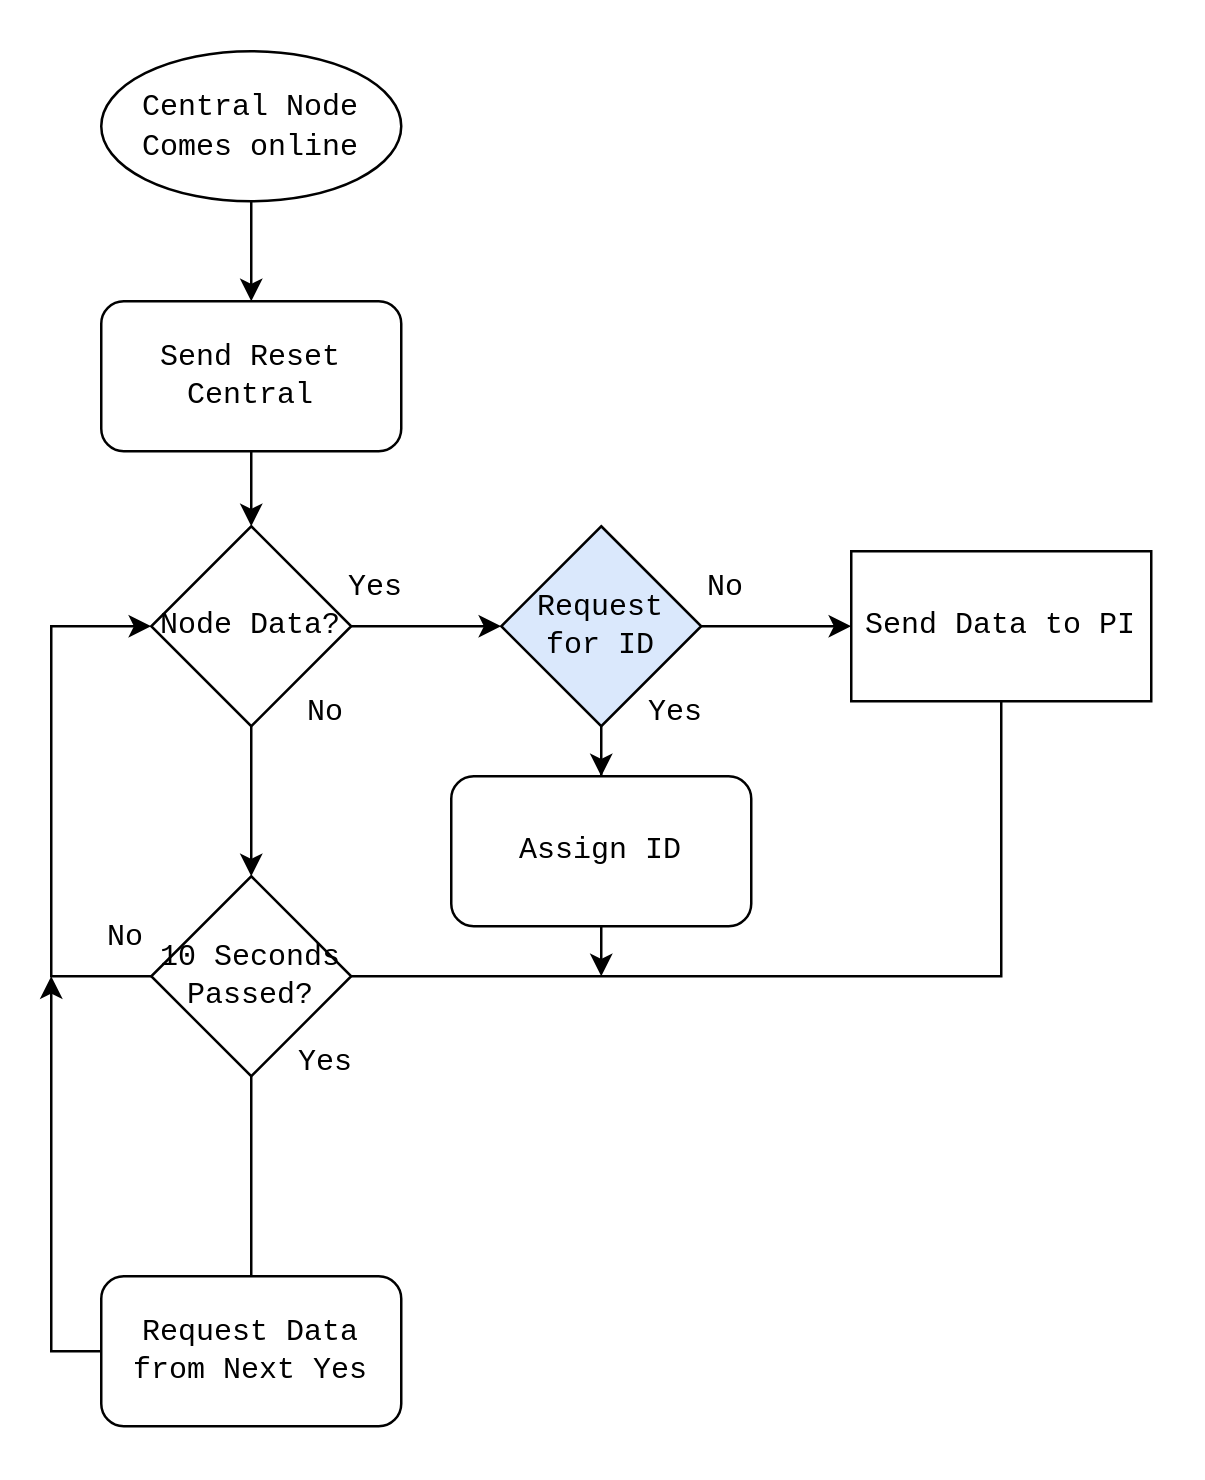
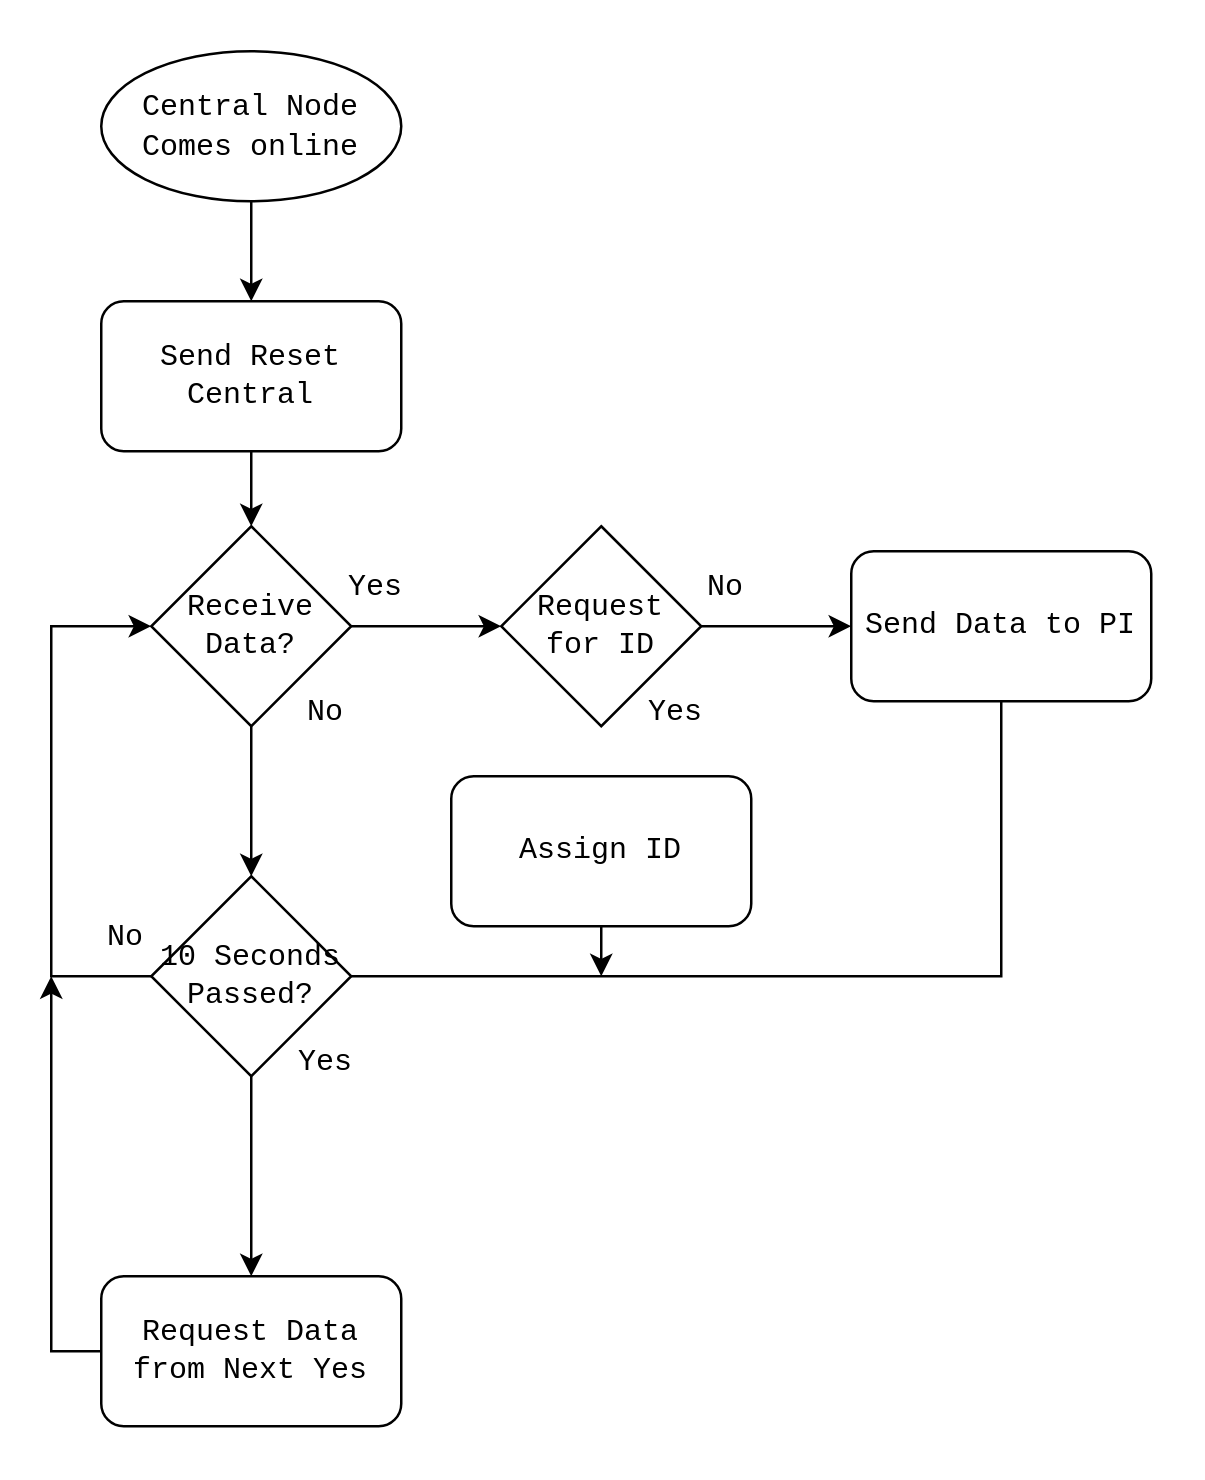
node "Node Data?": label "Node Data?" -> "Receive Data?"
node "Request for ID": fillcolor #dae8fc -> #ffffff
node "Send Data to PI": shape rectangle -> rounded rectangle
edge "Request for ID" -> "Assign ID": removed
edge "10 Seconds Passed?" -- "Request Data from Next Yes": arrowhead none -> classic
